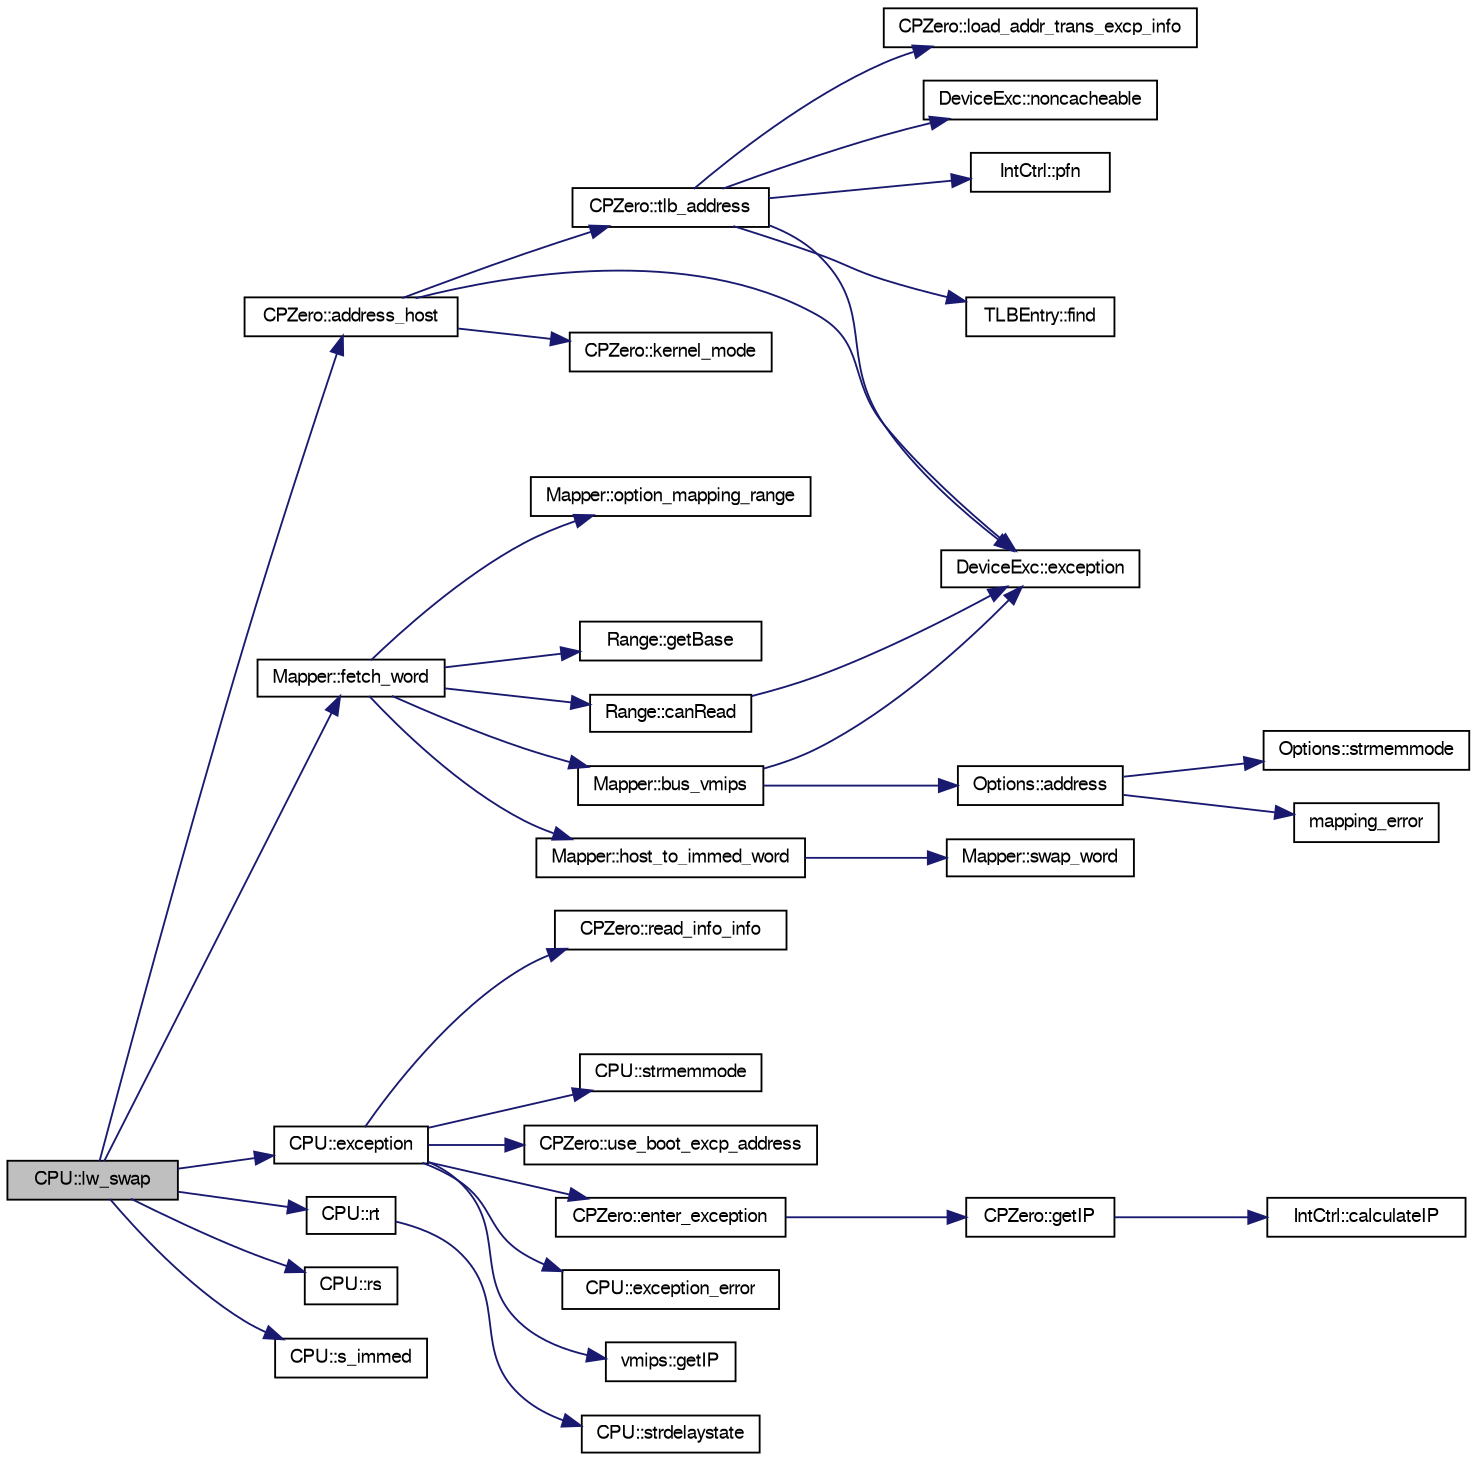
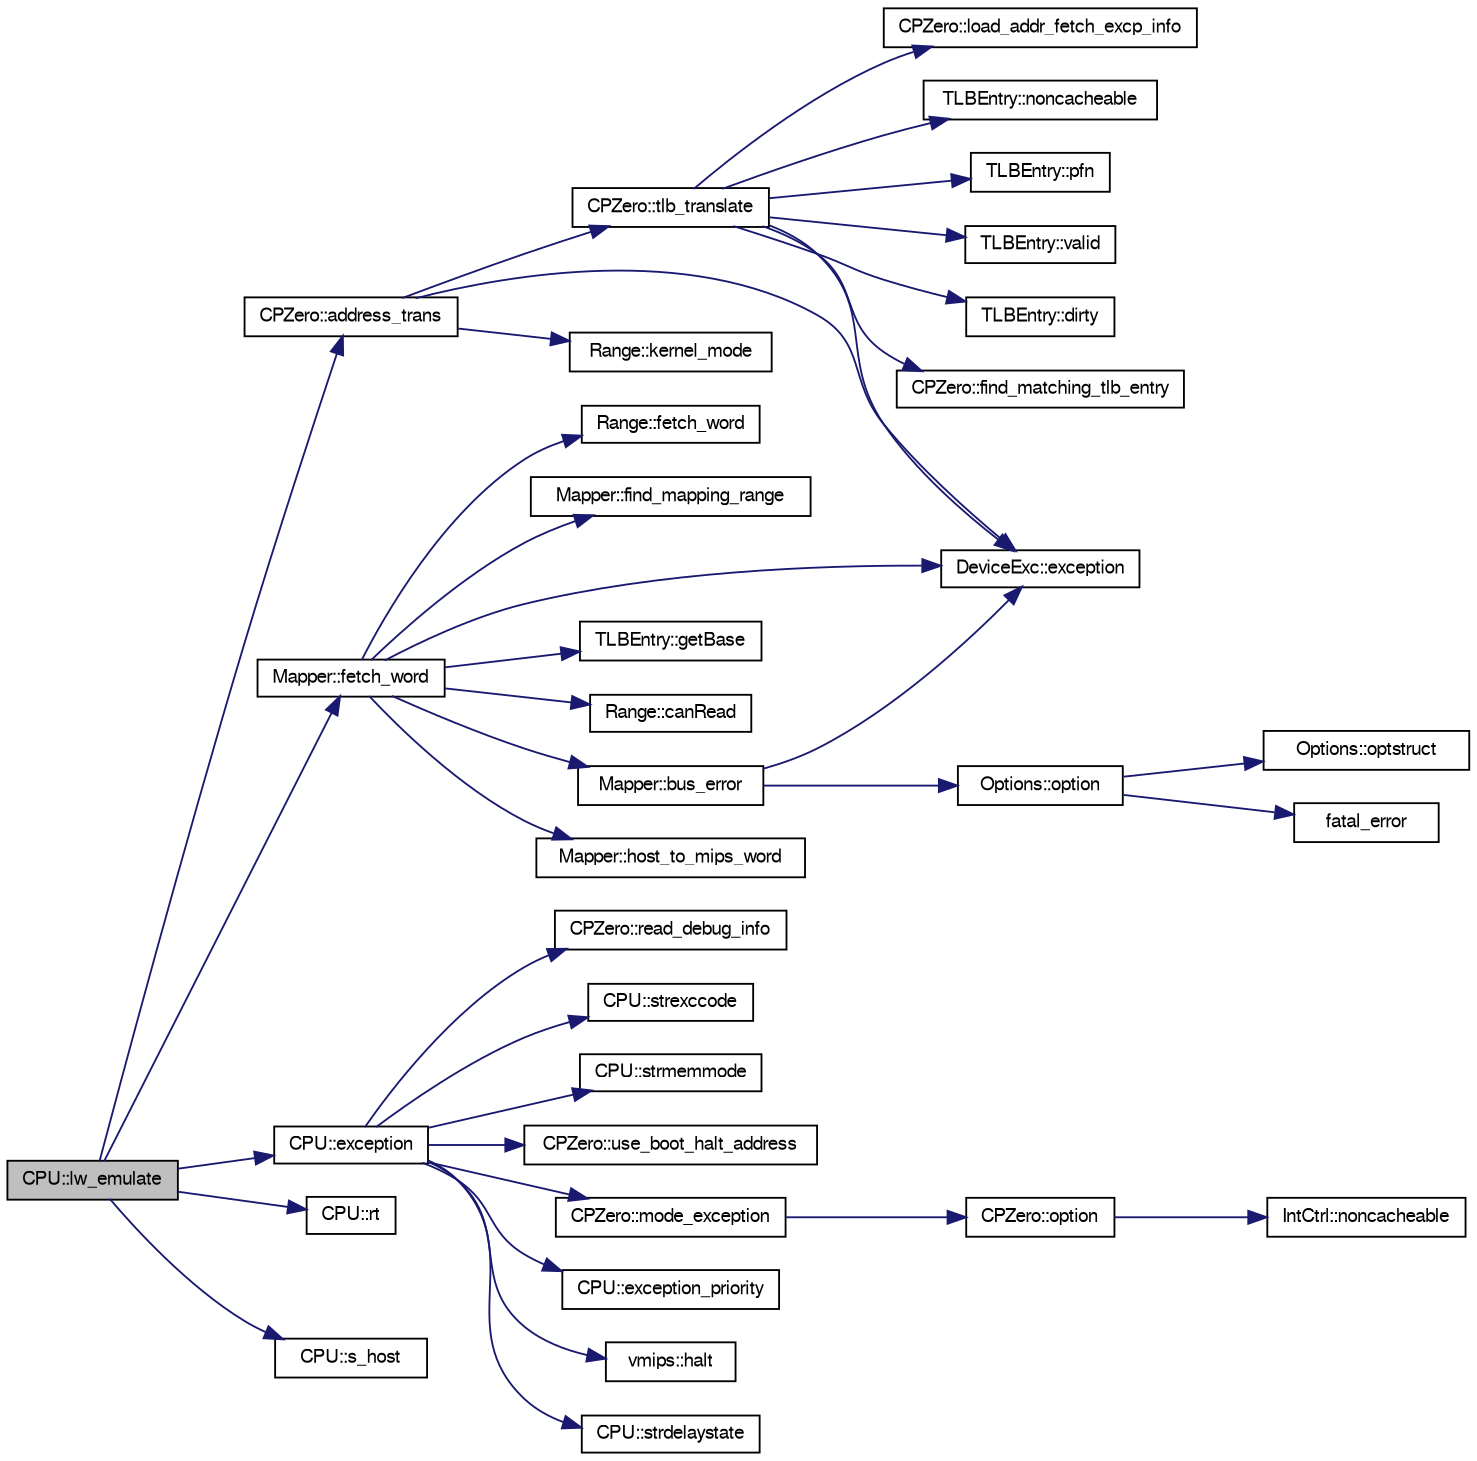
node "CPZero::load_addr_trans_excp_info": label "CPZero::load_addr_trans_excp_info" -> "CPZero::load_addr_fetch_excp_info"
node "DeviceExc::noncacheable": label "DeviceExc::noncacheable" -> "TLBEntry::noncacheable"
node "IntCtrl::pfn": label "IntCtrl::pfn" -> "TLBEntry::pfn"
node "CPZero::tlb_address": label "CPZero::tlb_address" -> "CPZero::tlb_translate"
node "TLBEntry::valid": added
node "CPZero::address_host": label "CPZero::address_host" -> "CPZero::address_trans"
node "TLBEntry::find": label "TLBEntry::find" -> "TLBEntry::dirty"
node "CPZero::kernel_mode": label "CPZero::kernel_mode" -> "Range::kernel_mode"
node "CPZero::find_matching_tlb_entry": added
node "Range::fetch_word": added
node "Mapper::option_mapping_range": label "Mapper::option_mapping_range" -> "Mapper::find_mapping_range"
node "Range::getBase": label "Range::getBase" -> "TLBEntry::getBase"
edge "Range::canRead" -> "DeviceExc::exception": now "Mapper::fetch_word" -> "DeviceExc::exception"
node "Options::strmemmode": label "Options::strmemmode" -> "Options::optstruct"
node "Mapper::bus_vmips": label "Mapper::bus_vmips" -> "Mapper::bus_error"
node "Options::address": label "Options::address" -> "Options::option"
node "mapping_error": label "mapping_error" -> "fatal_error"
node "Mapper::host_to_immed_word": label "Mapper::host_to_immed_word" -> "Mapper::host_to_mips_word"
node "Mapper::swap_word": removed
node "CPZero::read_info_info": label "CPZero::read_info_info" -> "CPZero::read_debug_info"
node "CPU::strexccode": added
node "CPZero::use_boot_excp_address": label "CPZero::use_boot_excp_address" -> "CPZero::use_boot_halt_address"
node "CPU::lw_swap": label "CPU::lw_swap" -> "CPU::lw_emulate"
node "CPZero::enter_exception": label "CPZero::enter_exception" -> "CPZero::mode_exception"
node "CPZero::getIP": label "CPZero::getIP" -> "CPZero::option"
node "IntCtrl::calculateIP": label "IntCtrl::calculateIP" -> "IntCtrl::noncacheable"
node "CPU::rs": removed
node "CPU::exception_error": label "CPU::exception_error" -> "CPU::exception_priority"
edge "CPU::rt" -> "CPU::strdelaystate": now "CPU::exception" -> "CPU::strdelaystate"
node "CPU::s_immed": label "CPU::s_immed" -> "CPU::s_host"
node "vmips::getIP": label "vmips::getIP" -> "vmips::halt"
